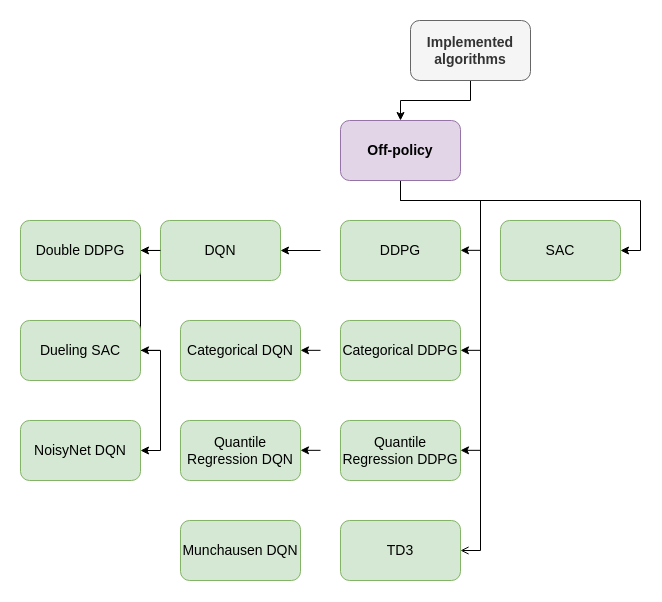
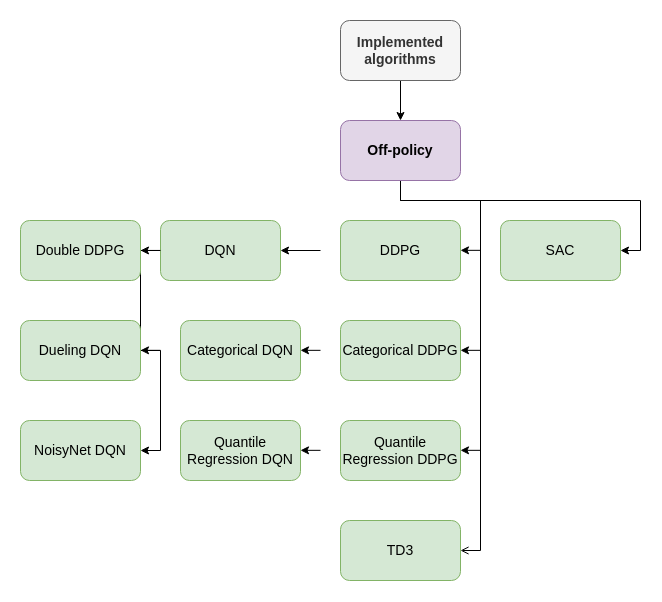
node "Implemented algorithms": moved (471, 51) -> (401, 51)
node "Dueling SAC": label "Dueling SAC" -> "Dueling DQN"
node "Munchausen DQN": removed
